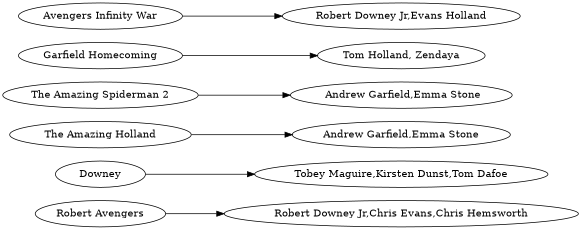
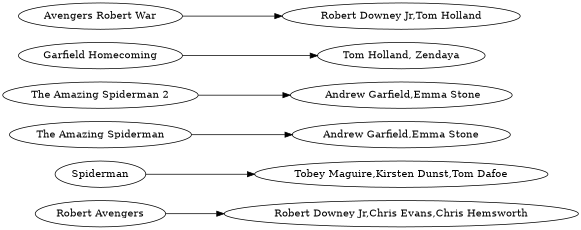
node "Avengers Infinity War": label "Avengers Infinity War" -> "Avengers Robert War"
node "Robert Downey Jr,Evans Holland": label "Robert Downey Jr,Evans Holland" -> "Robert Downey Jr,Tom Holland"
node "The Amazing Holland": label "The Amazing Holland" -> "The Amazing Spiderman"
node "Downey": label "Downey" -> "Spiderman"
